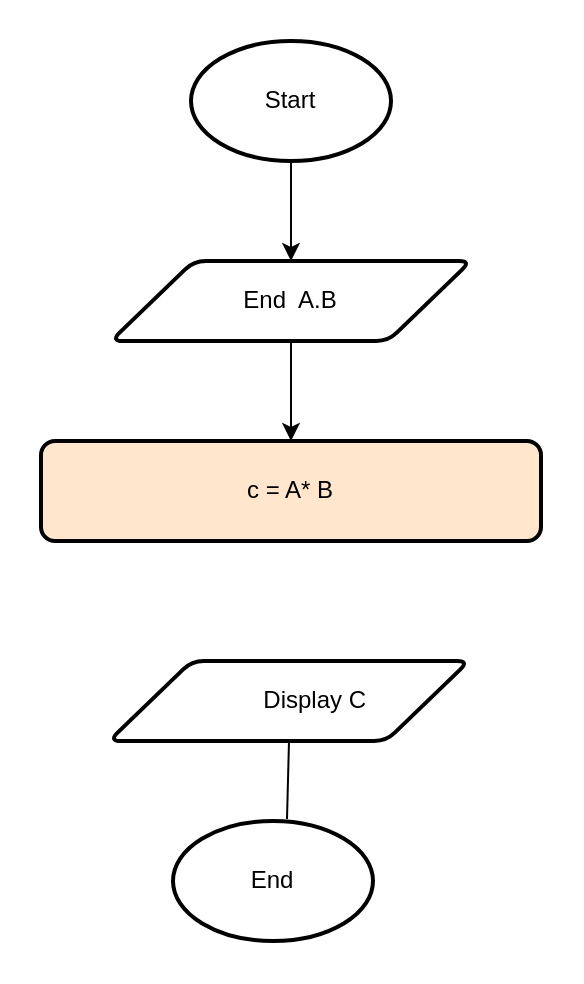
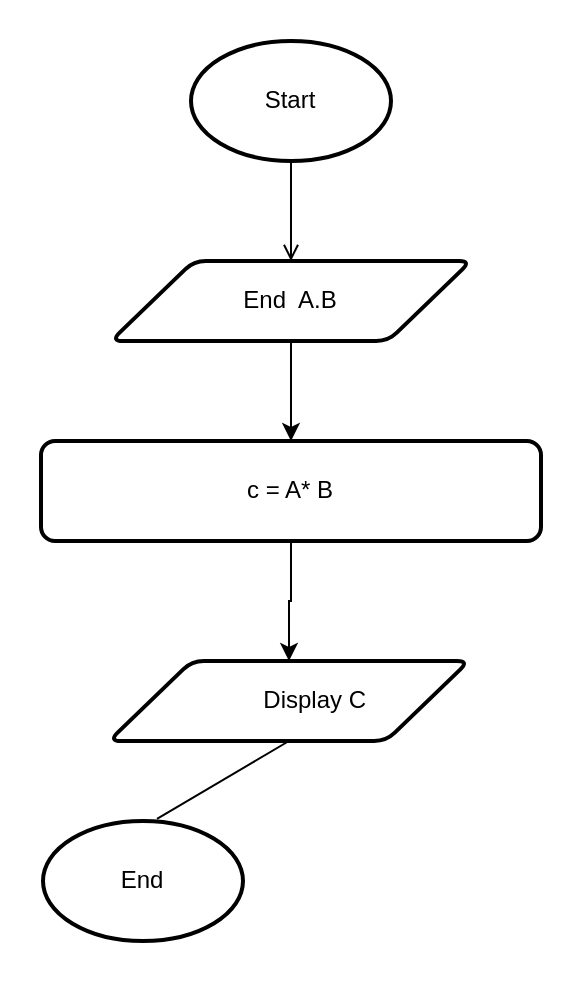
edge "Start" -> "End A.B": arrowhead classic -> open
node "c = A* B": fillcolor #ffe6cc -> #ffffff
edge "c = A* B" -> "Display C": added
node "End": moved (273, 881) -> (143, 881)
